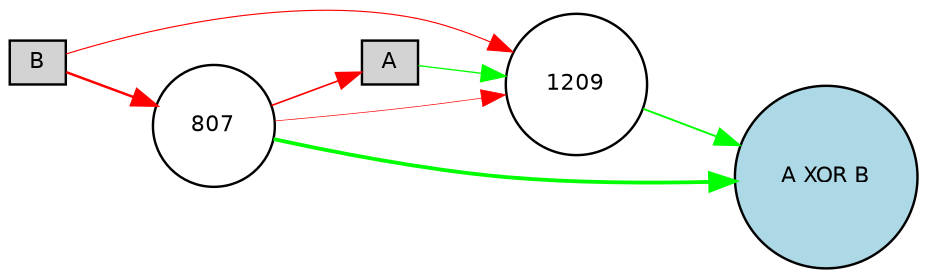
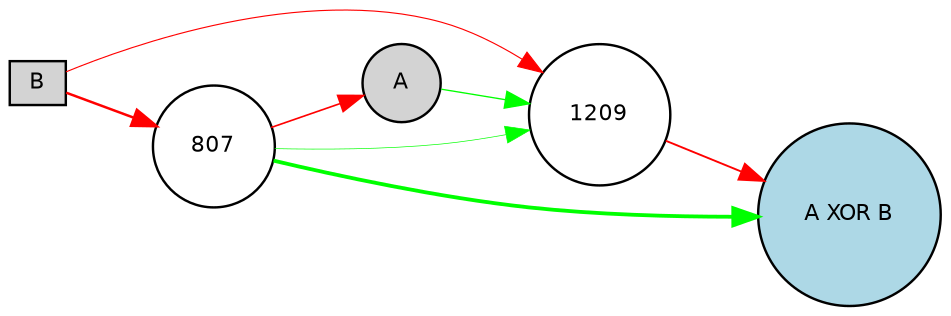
node "A": shape box -> circle
edge "807" -> "1209": color red -> green
edge "1209" -> "A XOR B": color green -> red
